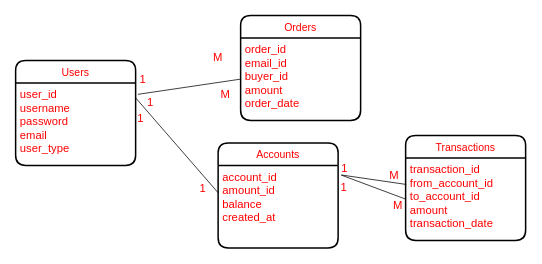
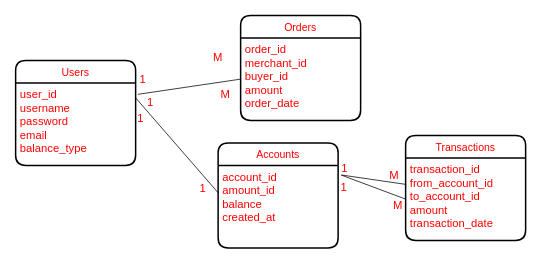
node "order_id email_id buyer_id amount order_date": label "order_id email_id buyer_id amount order_date" -> "order_id merchant_id buyer_id amount order_date"
node "user_id username password email user_type": label "user_id username password email user_type" -> "user_id username password email balance_type"
